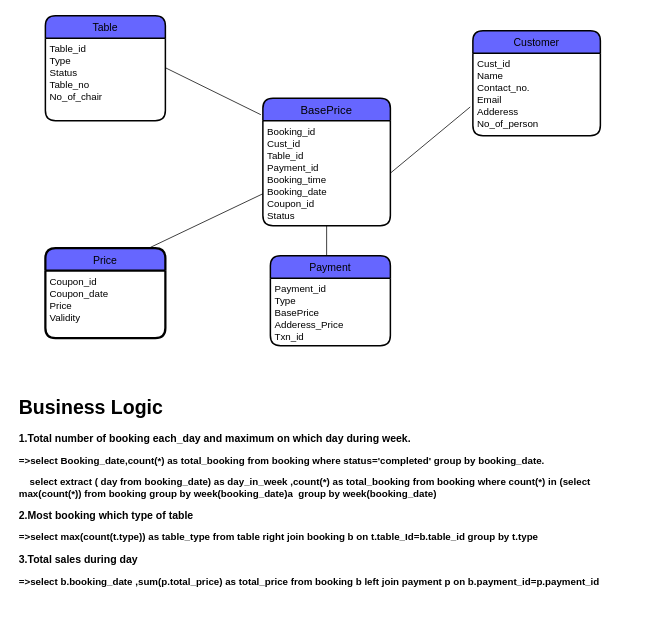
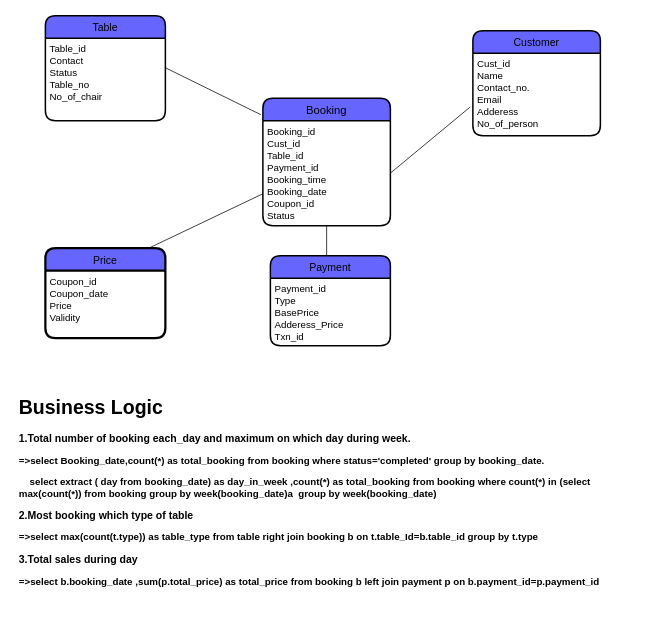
node "Table_id Type Status Table_no No_of_chair": label "Table_id Type Status Table_no No_of_chair" -> "Table_id Contact Status Table_no No_of_chair"
node "BasePrice": label "BasePrice" -> "Booking"
